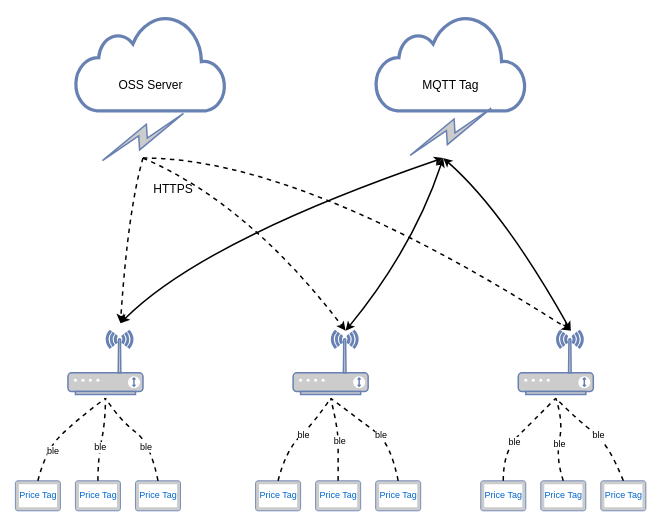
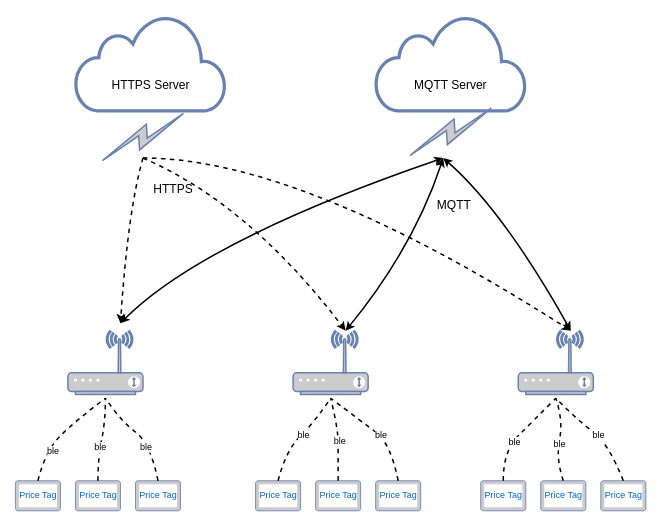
node "OSS Server": label "OSS Server" -> "HTTPS Server"
node "MQTT Tag": label "MQTT Tag" -> "MQTT Server"
node "MQTT": added
